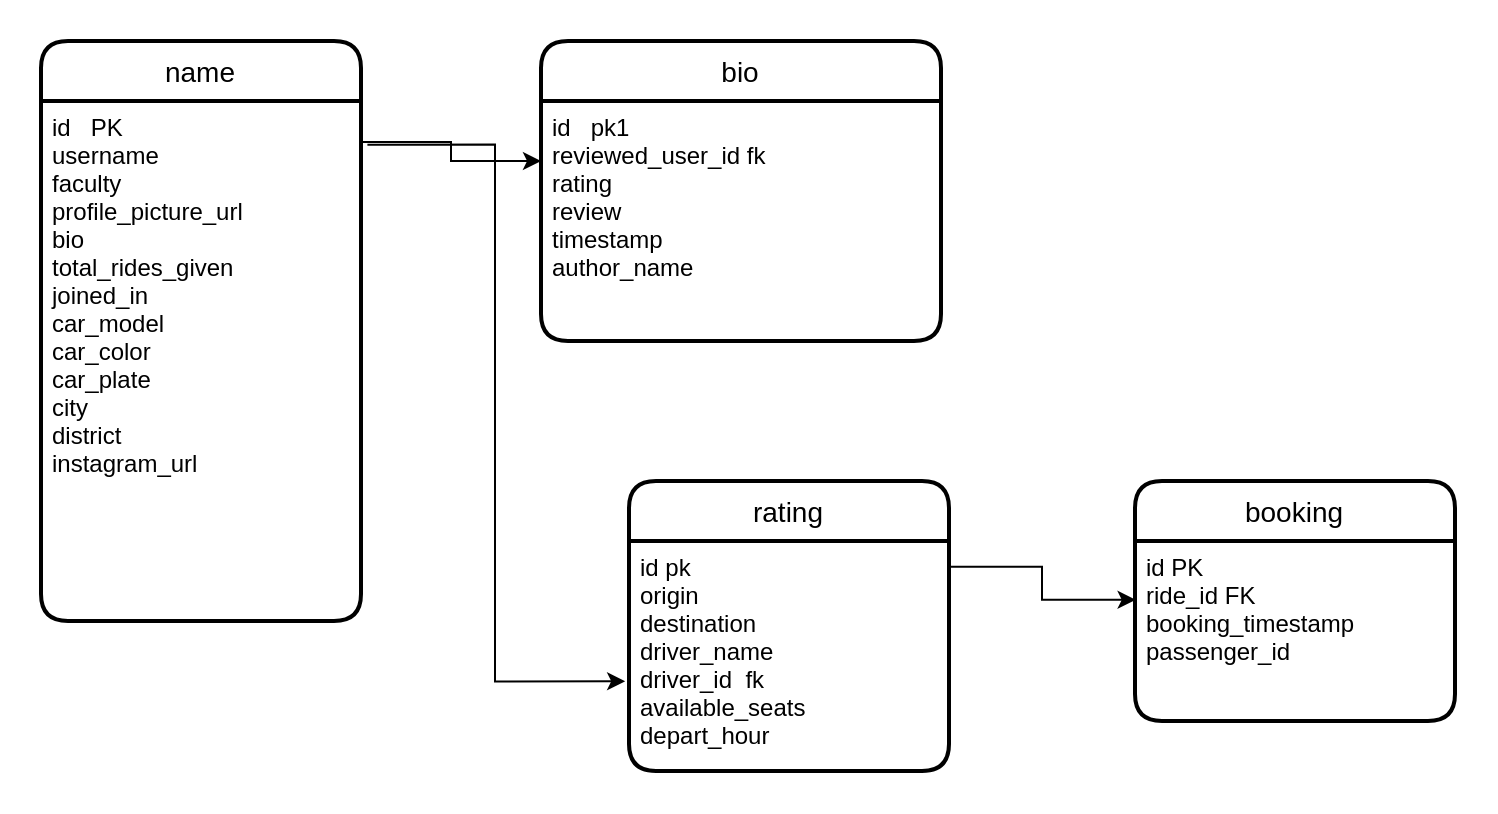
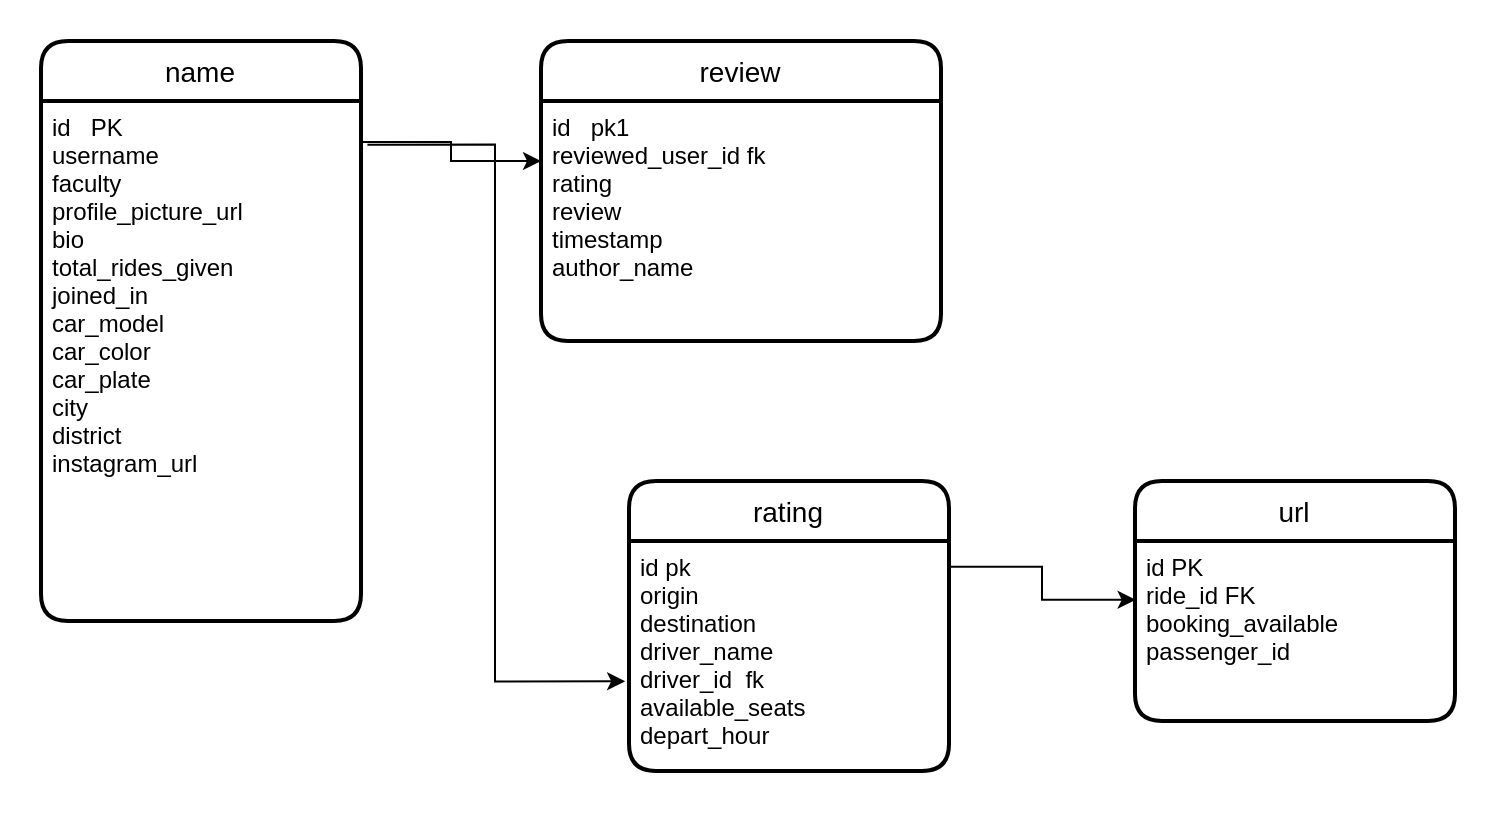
node "bio": label "bio" -> "review"
node "booking": label "booking" -> "url"
node "id PK ride_id FK booking_timestamp passenger_id": label "id PK ride_id FK booking_timestamp passenger_id" -> "id PK ride_id FK booking_available passenger_id"
